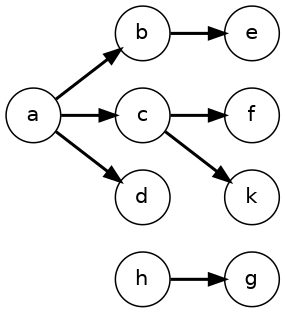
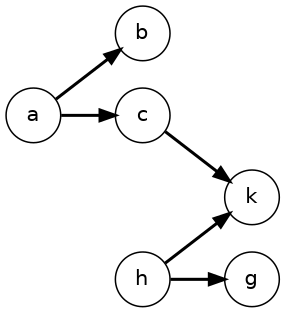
node "e": removed
node "f": removed
node "d": removed
edge "h" -> "k": added
